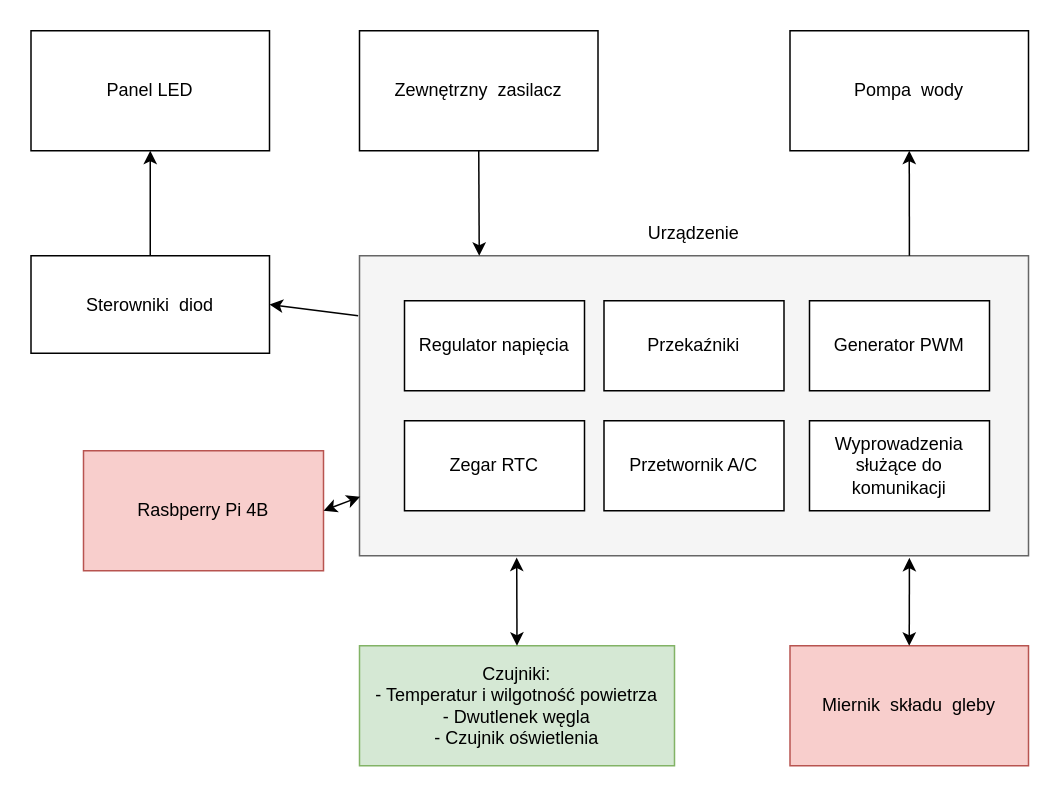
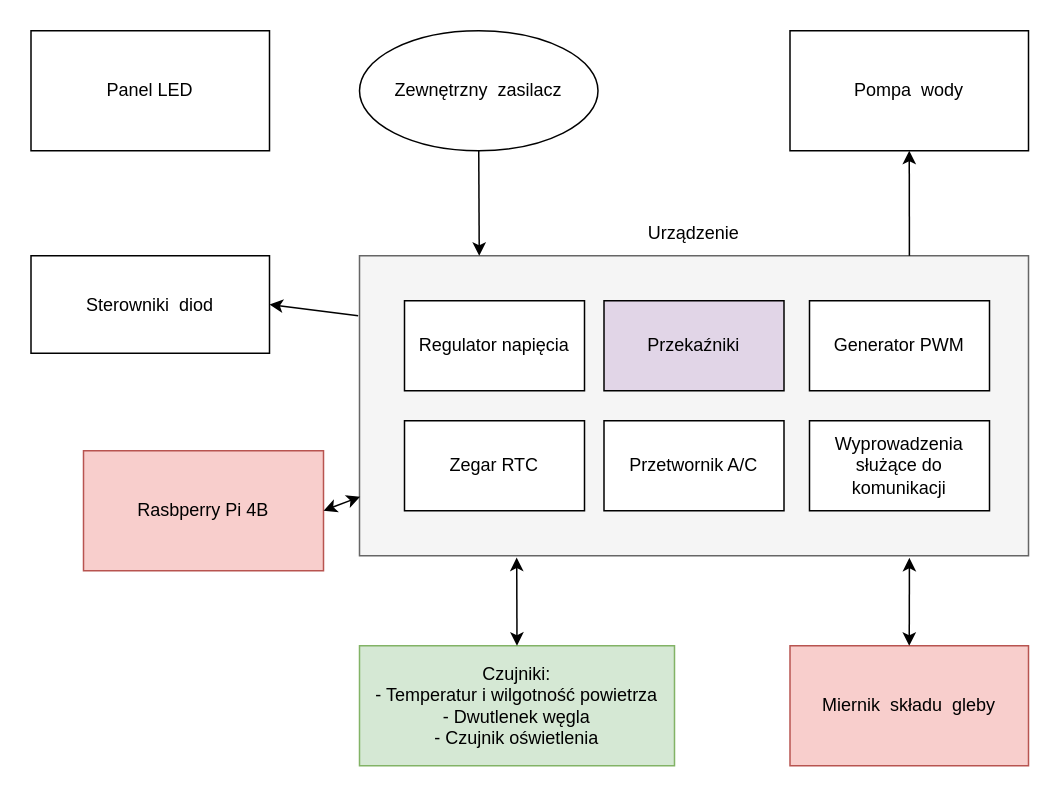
node "Zewnętrzny zasilacz": shape rectangle -> ellipse
edge "Sterowniki diod" -> "Panel LED": removed
node "Przekaźniki": fillcolor #ffffff -> #e1d5e7
